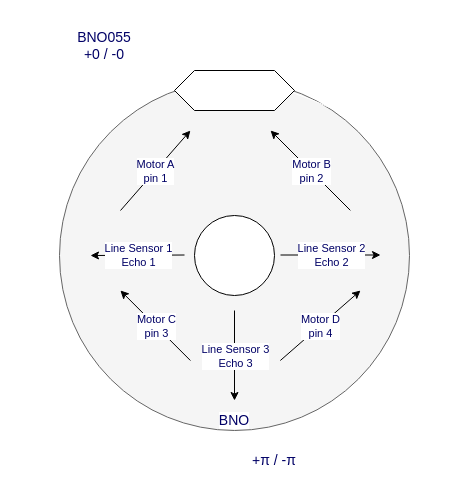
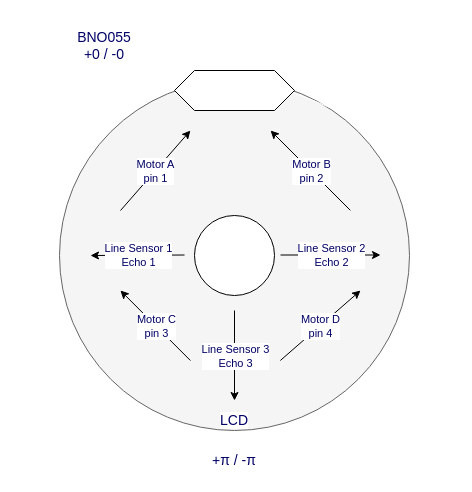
node "BNO": label "BNO" -> "LCD"
node "+π / -π": moved (275, 461) -> (235, 461)
